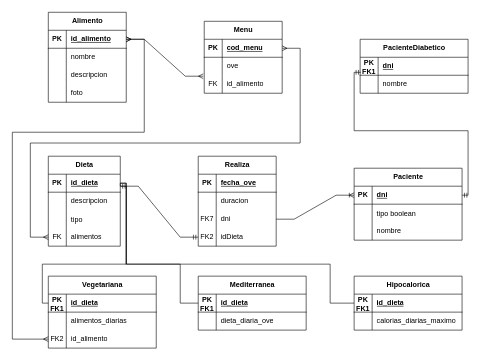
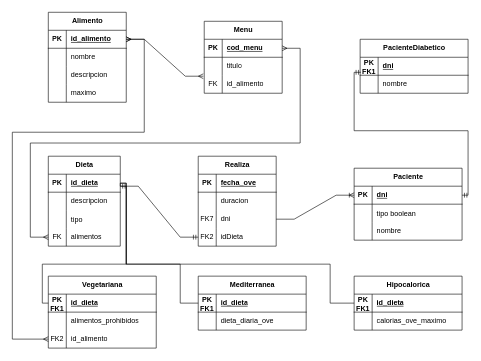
node "ove": label "ove" -> "titulo"
node "foto": label "foto" -> "maximo"
node "alimentos_diarias": label "alimentos_diarias" -> "alimentos_prohibidos"
node "calorias_diarias_maximo": label "calorias_diarias_maximo" -> "calorias_ove_maximo"
